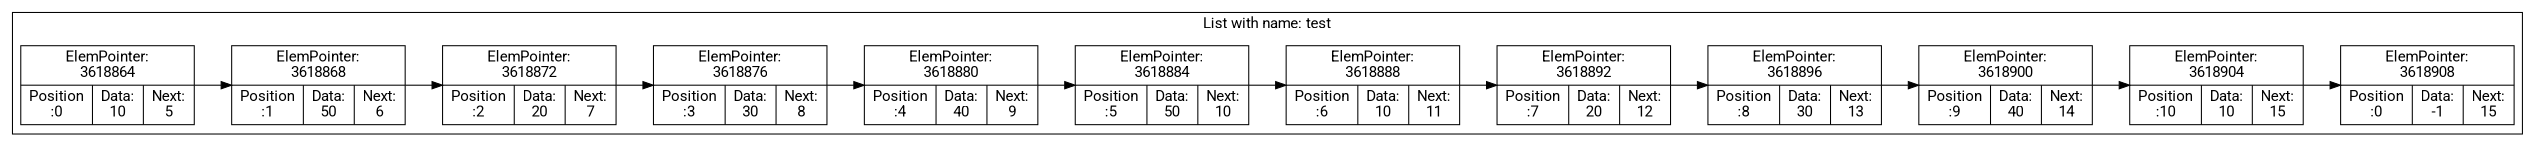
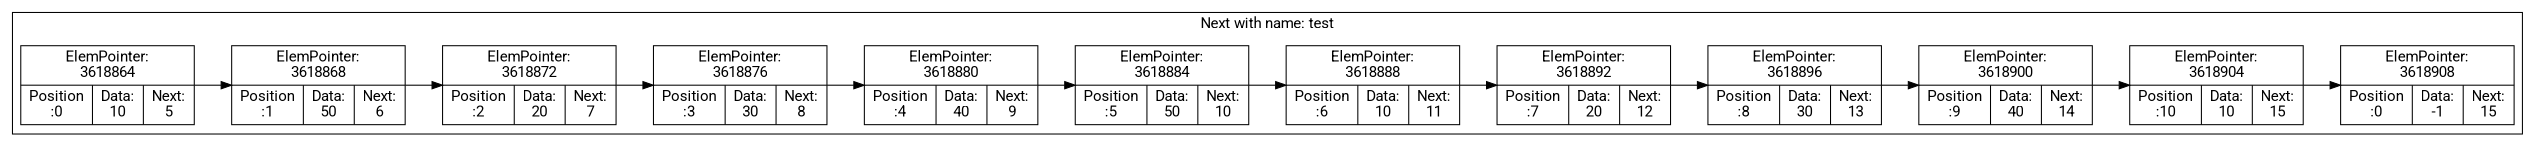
cluster "List with name: test": label "List with name: test" -> "Next with name: test"
